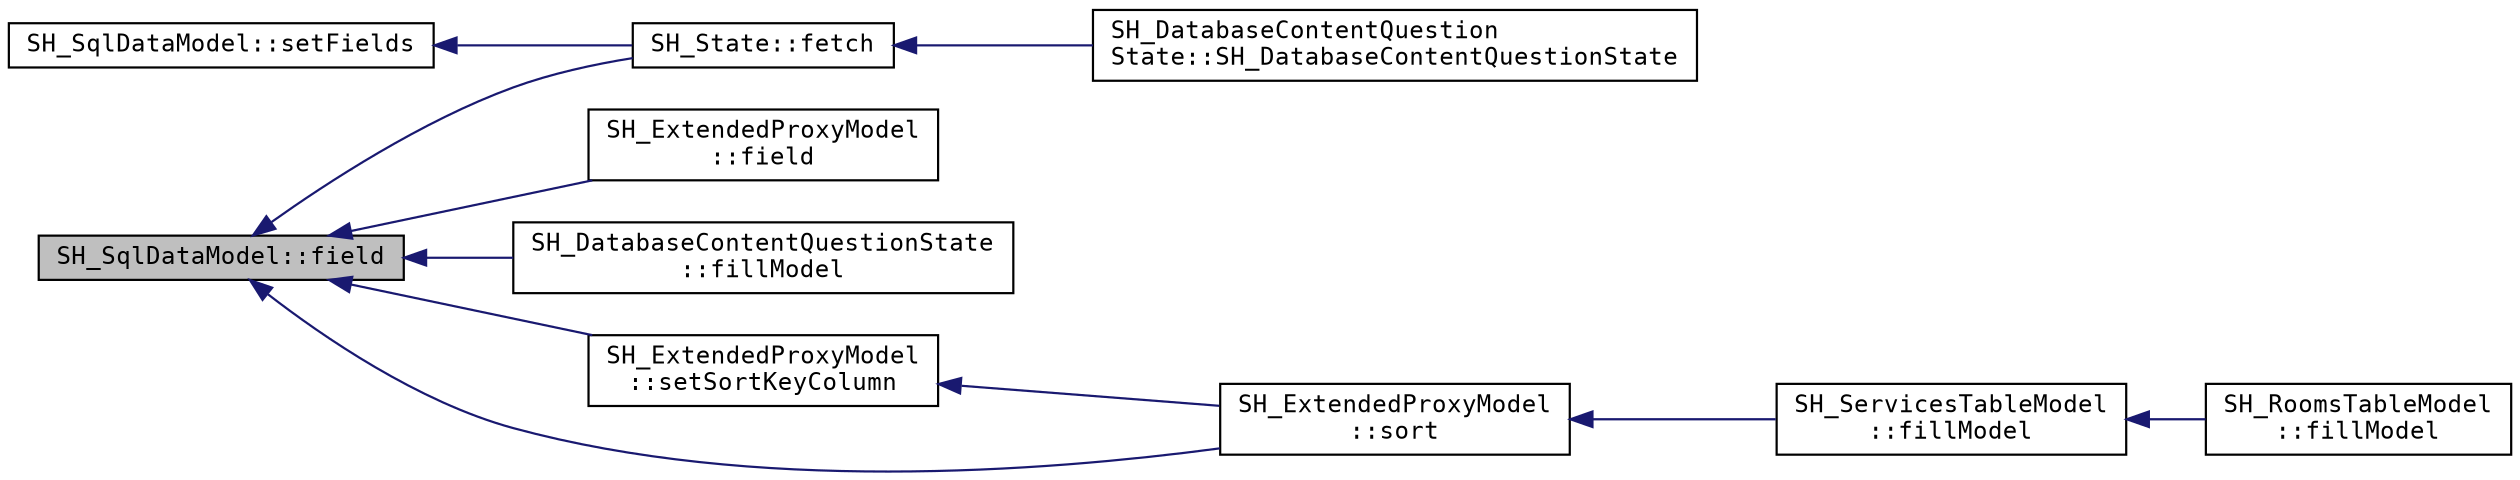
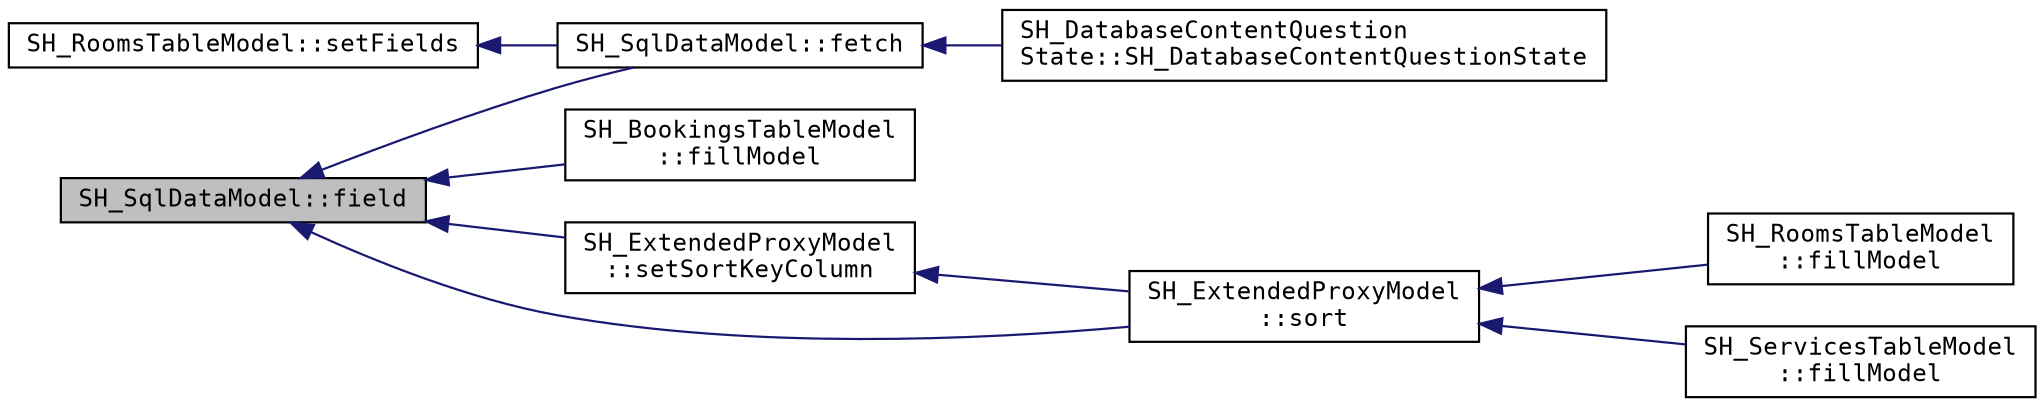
node "SH_SqlDataModel::setFields": label "SH_SqlDataModel::setFields" -> "SH_RoomsTableModel::setFields"
node "SH_State::fetch": label "SH_State::fetch" -> "SH_SqlDataModel::fetch"
node "SH_ExtendedProxyModel ::field": removed
node "SH_DatabaseContentQuestionState ::fillModel": label "SH_DatabaseContentQuestionState ::fillModel" -> "SH_BookingsTableModel ::fillModel"
edge "SH_RoomsTableModel ::fillModel" -> "SH_ServicesTableModel ::fillModel": now "SH_RoomsTableModel ::fillModel" -> "SH_ExtendedProxyModel ::sort"
